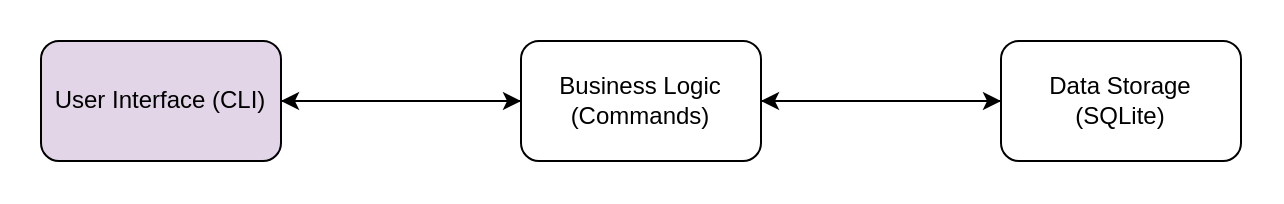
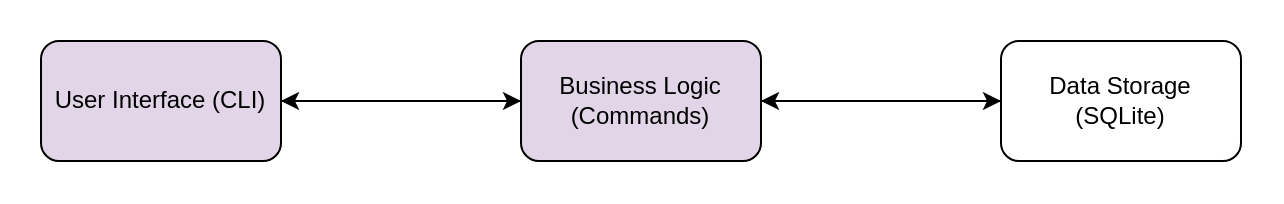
node "Business Logic (Commands)": fillcolor #ffffff -> #e1d5e7
